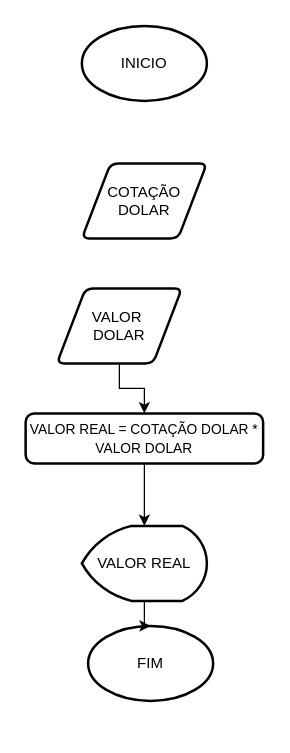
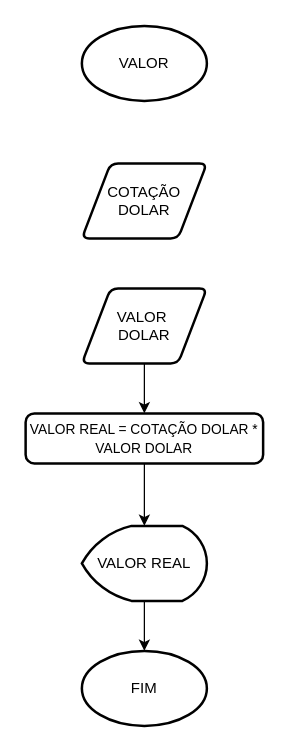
node "INICIO": label "INICIO" -> "VALOR"
node "VALOR DOLAR": moved (119, 326) -> (144, 326)
node "FIM": moved (151, 663) -> (144, 688)
